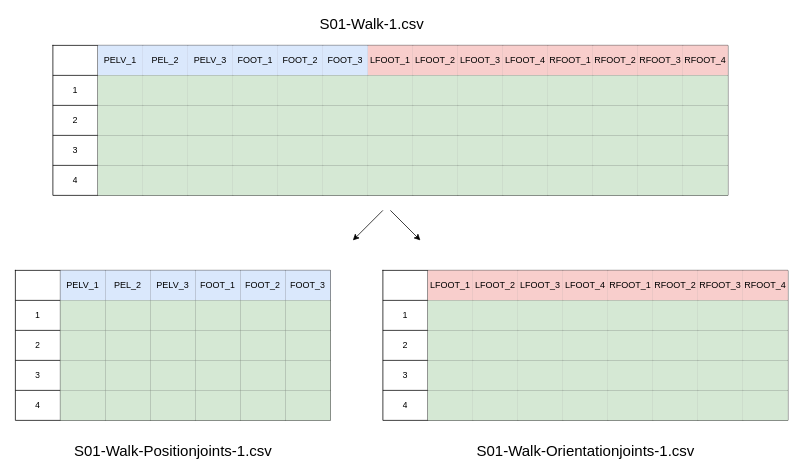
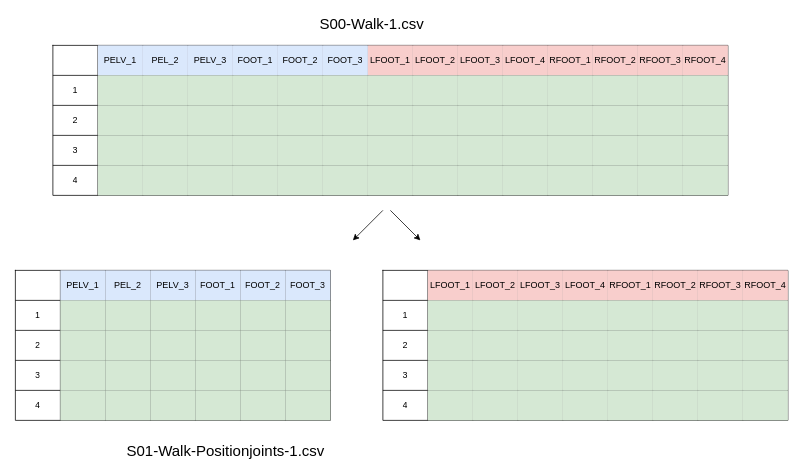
node "S01-Walk-1.csv": label "S01-Walk-1.csv" -> "S00-Walk-1.csv"
node "S01-Walk-Positionjoints-1.csv": moved (173, 450) -> (225, 450)
node "S01-Walk-Orientationjoints-1.csv": removed
